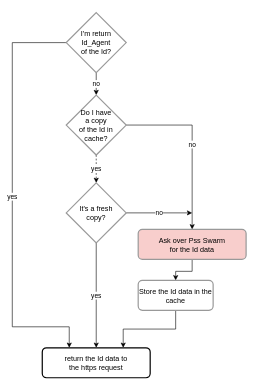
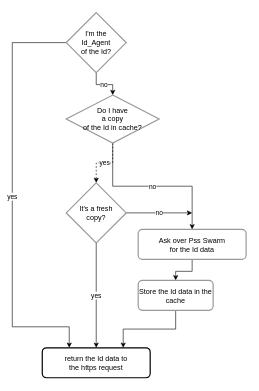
node "I'm return Id_Agent of the Id?": label "I'm return Id_Agent of the Id?" -> "I'm the Id_Agent of the Id?"
node "Do I have a copy of the Id in cache?": size 60x60 -> 93x48
node "Ask over Pss Swarm for the Id data": fillcolor #f8cecc -> #ffffff
